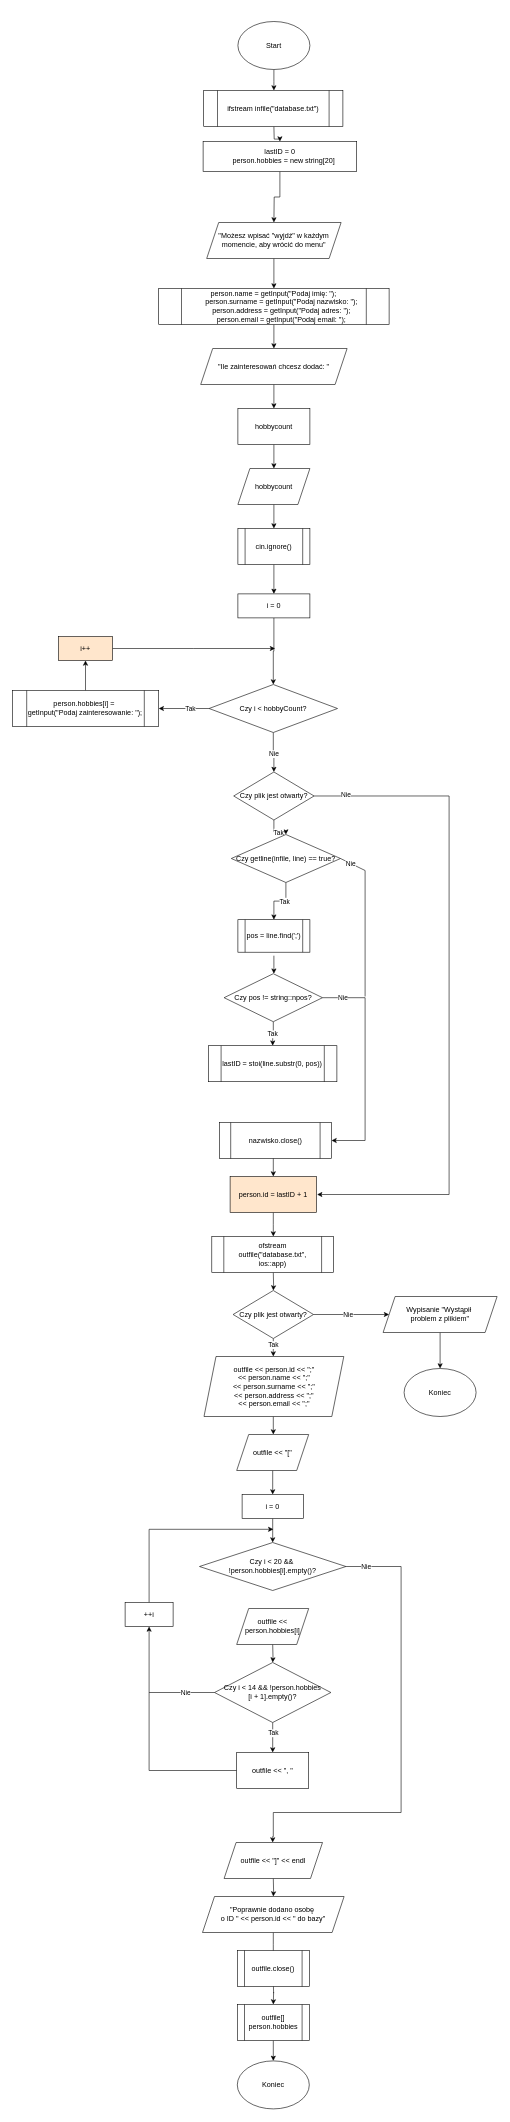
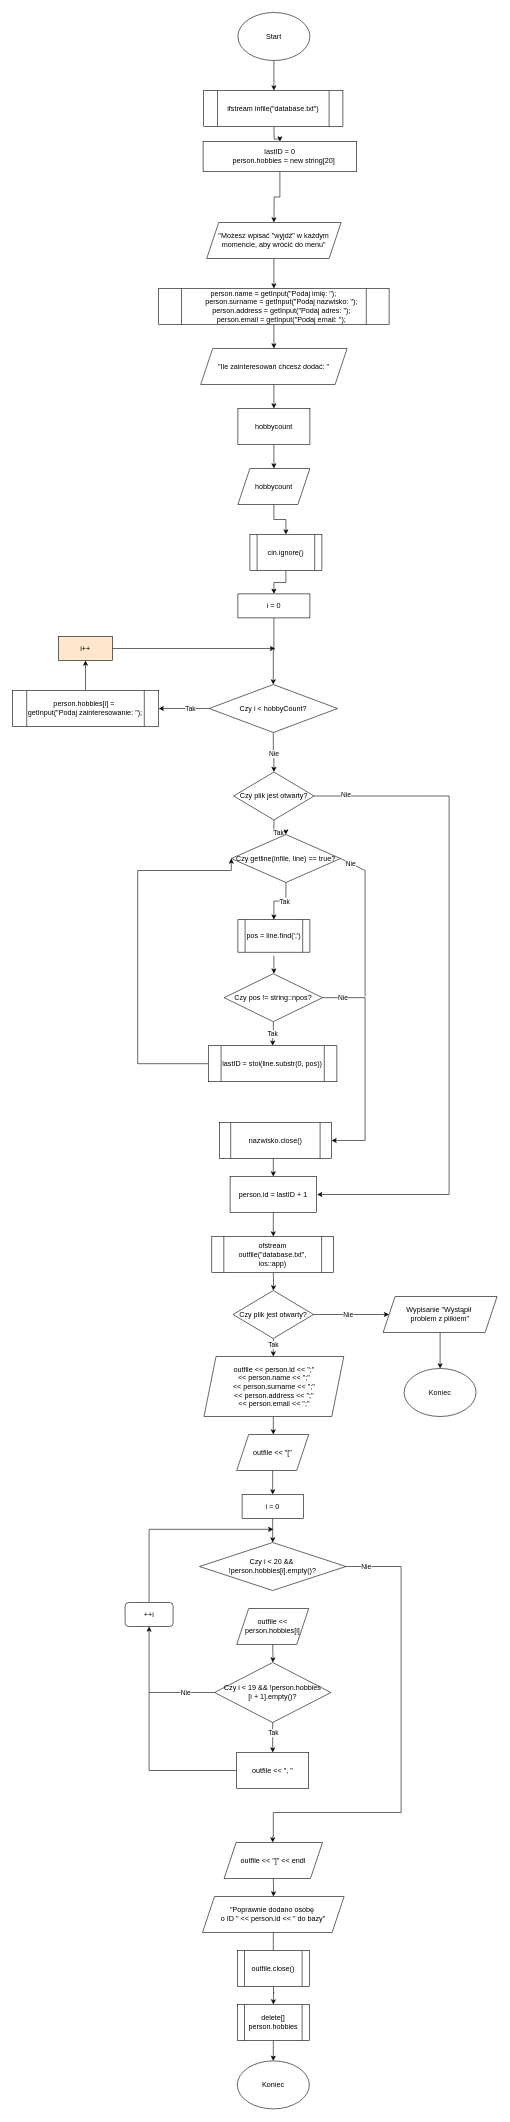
node "Start": moved (274, 45) -> (274, 36)
node "cin.ignore()": moved (274, 546) -> (286, 552)
edge "lastID = stoi(line.substr(0, pos))" -> "Czy getline(infile, line) == true?": added
node "person.id = lastID + 1": fillcolor #ffe6cc -> #ffffff
node "++i": shape rectangle -> rounded rectangle
node "Czy i < 14 && !person.hobbies [i + 1].empty()?": label "Czy i < 14 && !person.hobbies [i + 1].empty()?" -> "Czy i < 19 && !person.hobbies [i + 1].empty()?"
node "outfile[] person.hobbies": label "outfile[] person.hobbies" -> "delete[] person.hobbies"
